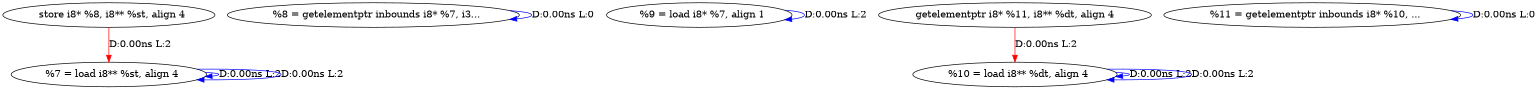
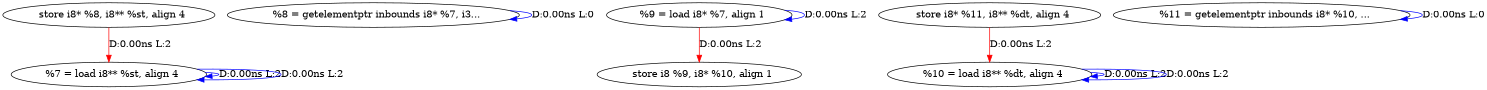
node "getelementptr i8* %11, i8** %dt, align 4": label "getelementptr i8* %11, i8** %dt, align 4" -> "store i8* %11, i8** %dt, align 4"
node "store i8 %9, i8* %10, align 1": added
